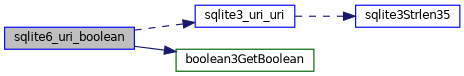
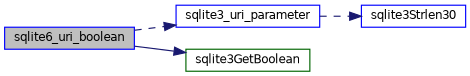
node "sqlite3_uri_uri": label "sqlite3_uri_uri" -> "sqlite3_uri_parameter"
node "sqlite3Strlen35": label "sqlite3Strlen35" -> "sqlite3Strlen30"
node "boolean3GetBoolean": label "boolean3GetBoolean" -> "sqlite3GetBoolean"
